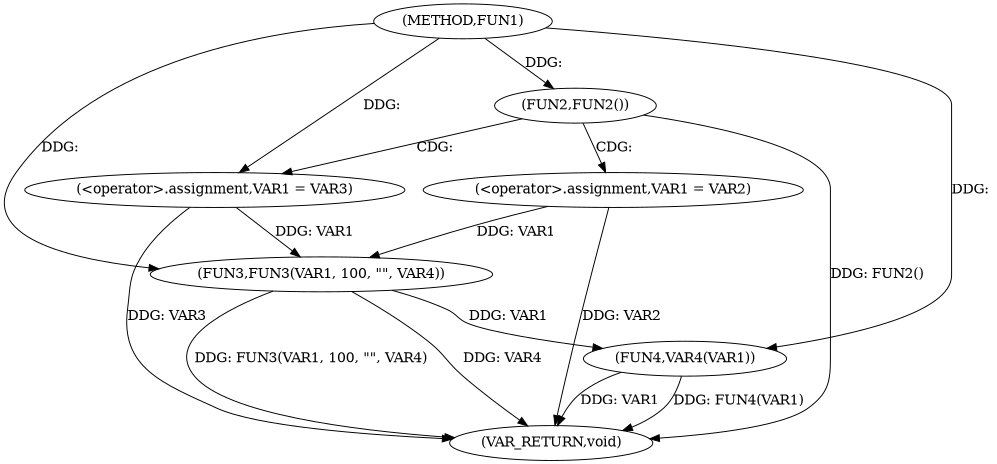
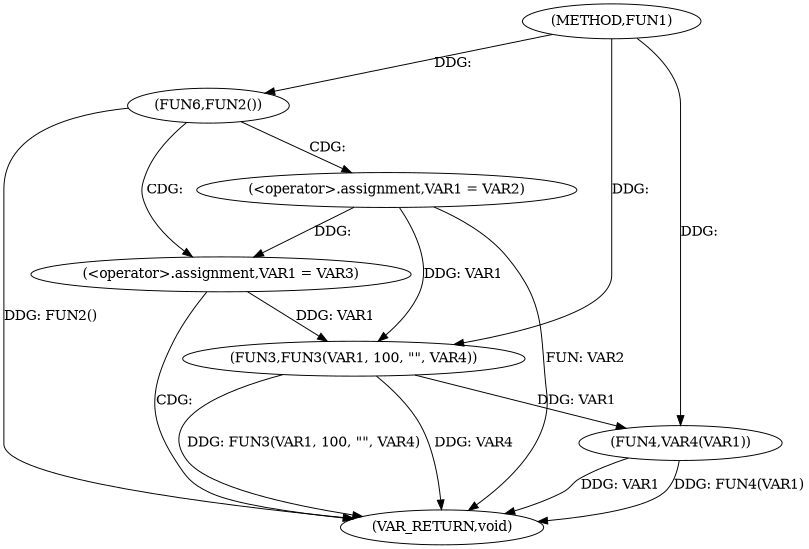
edge "(METHOD,FUN1)" -> "(<operator>.assignment,VAR1 = VAR3)": now "(<operator>.assignment,VAR1 = VAR2)" -> "(<operator>.assignment,VAR1 = VAR3)"
node "(FUN2,FUN2())": label "(FUN2,FUN2())" -> "(FUN6,FUN2())"
edge "(<operator>.assignment,VAR1 = VAR3)" -> "(VAR_RETURN,void)": label "DDG: VAR3" -> "CDG: "
edge "(<operator>.assignment,VAR1 = VAR2)" -> "(VAR_RETURN,void)": label "DDG: VAR2" -> "FUN: VAR2"
